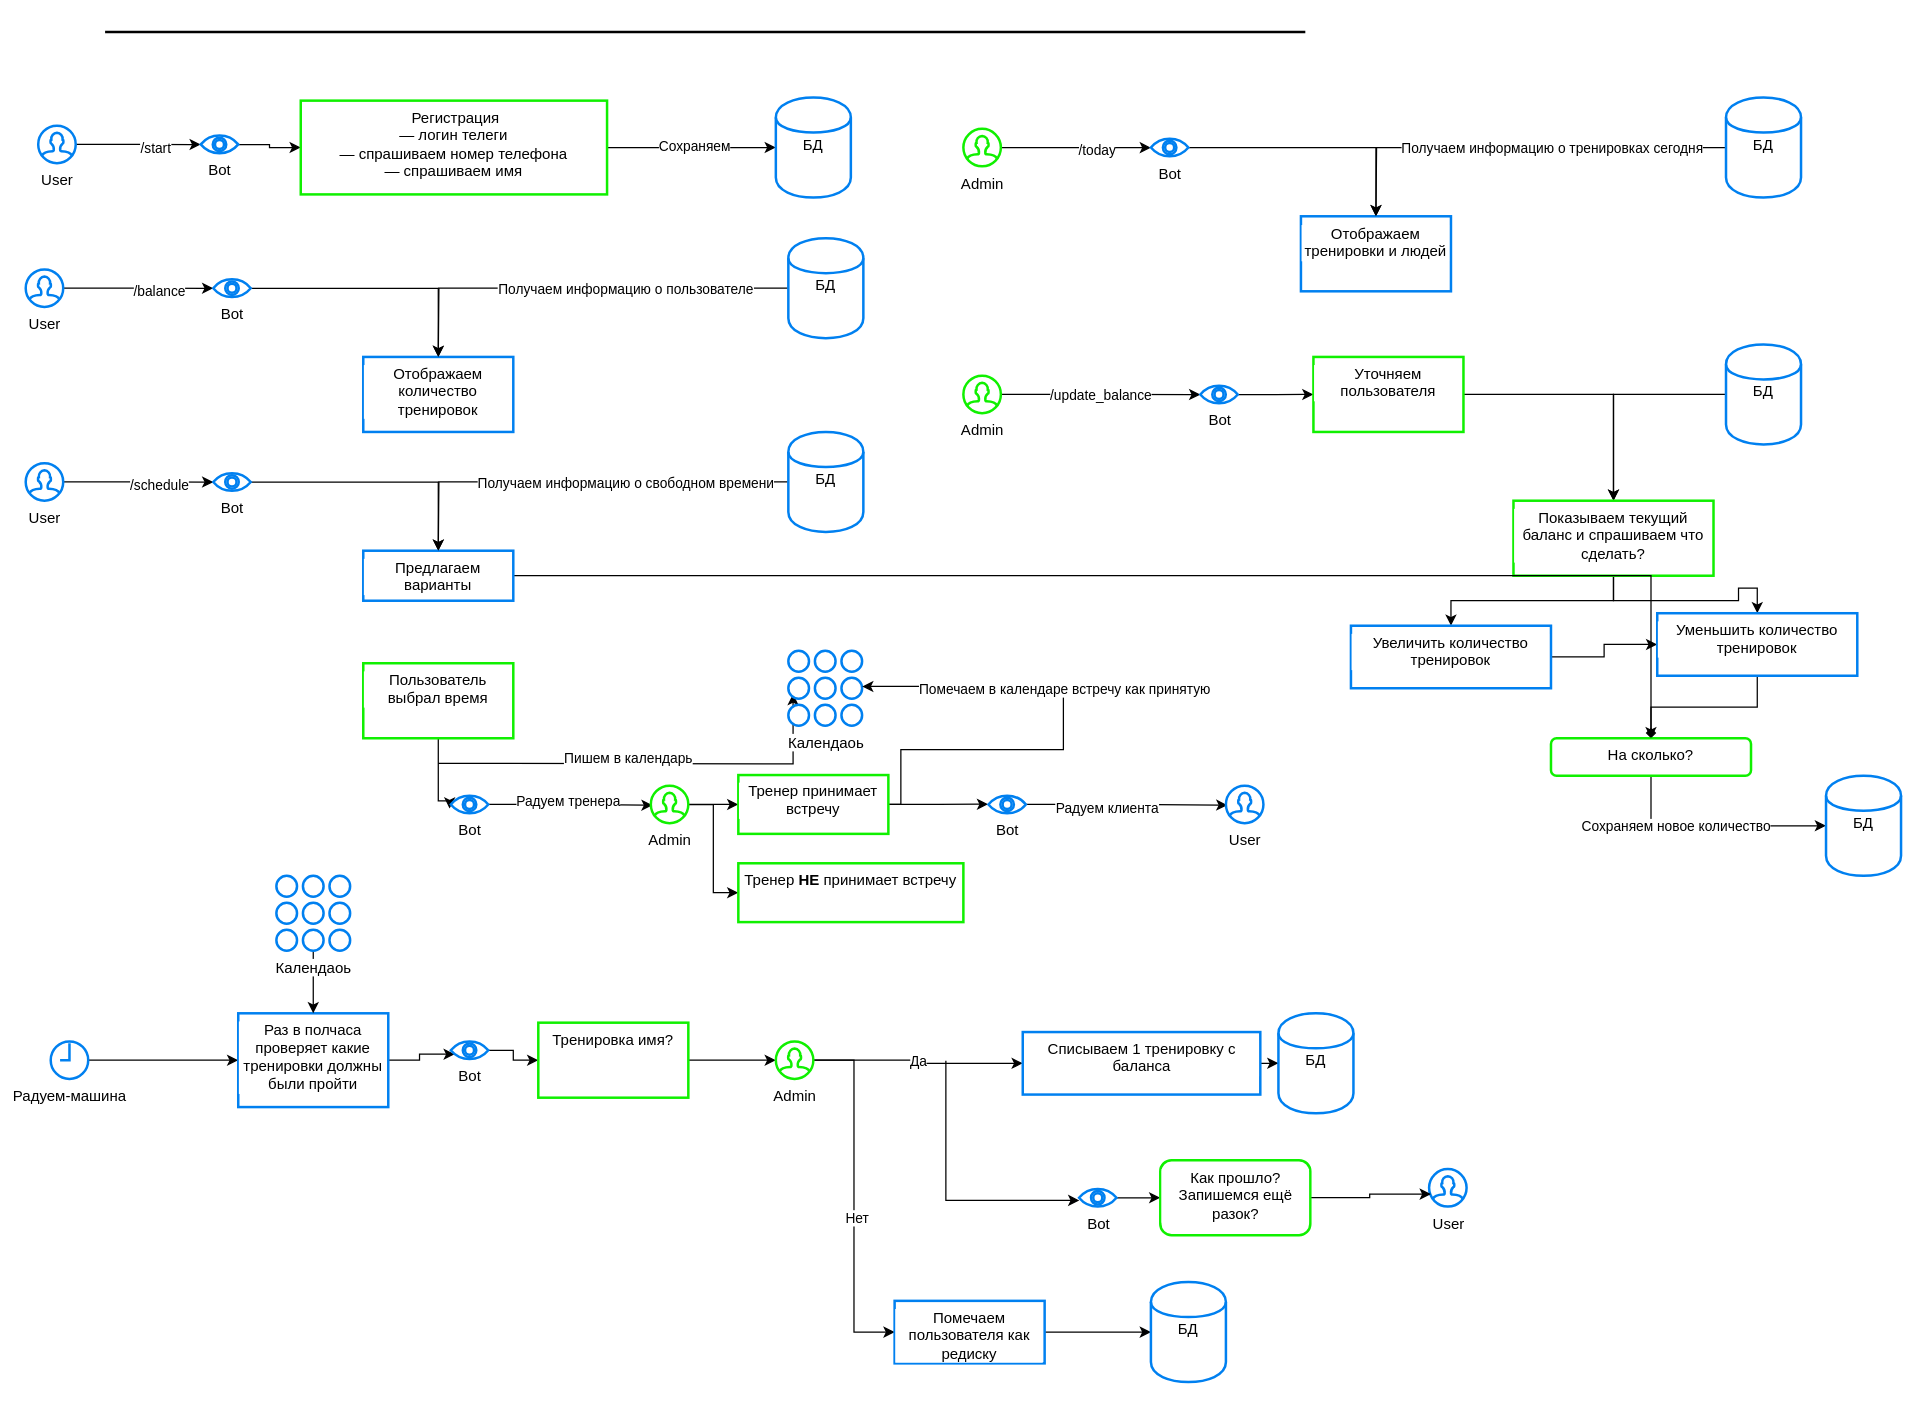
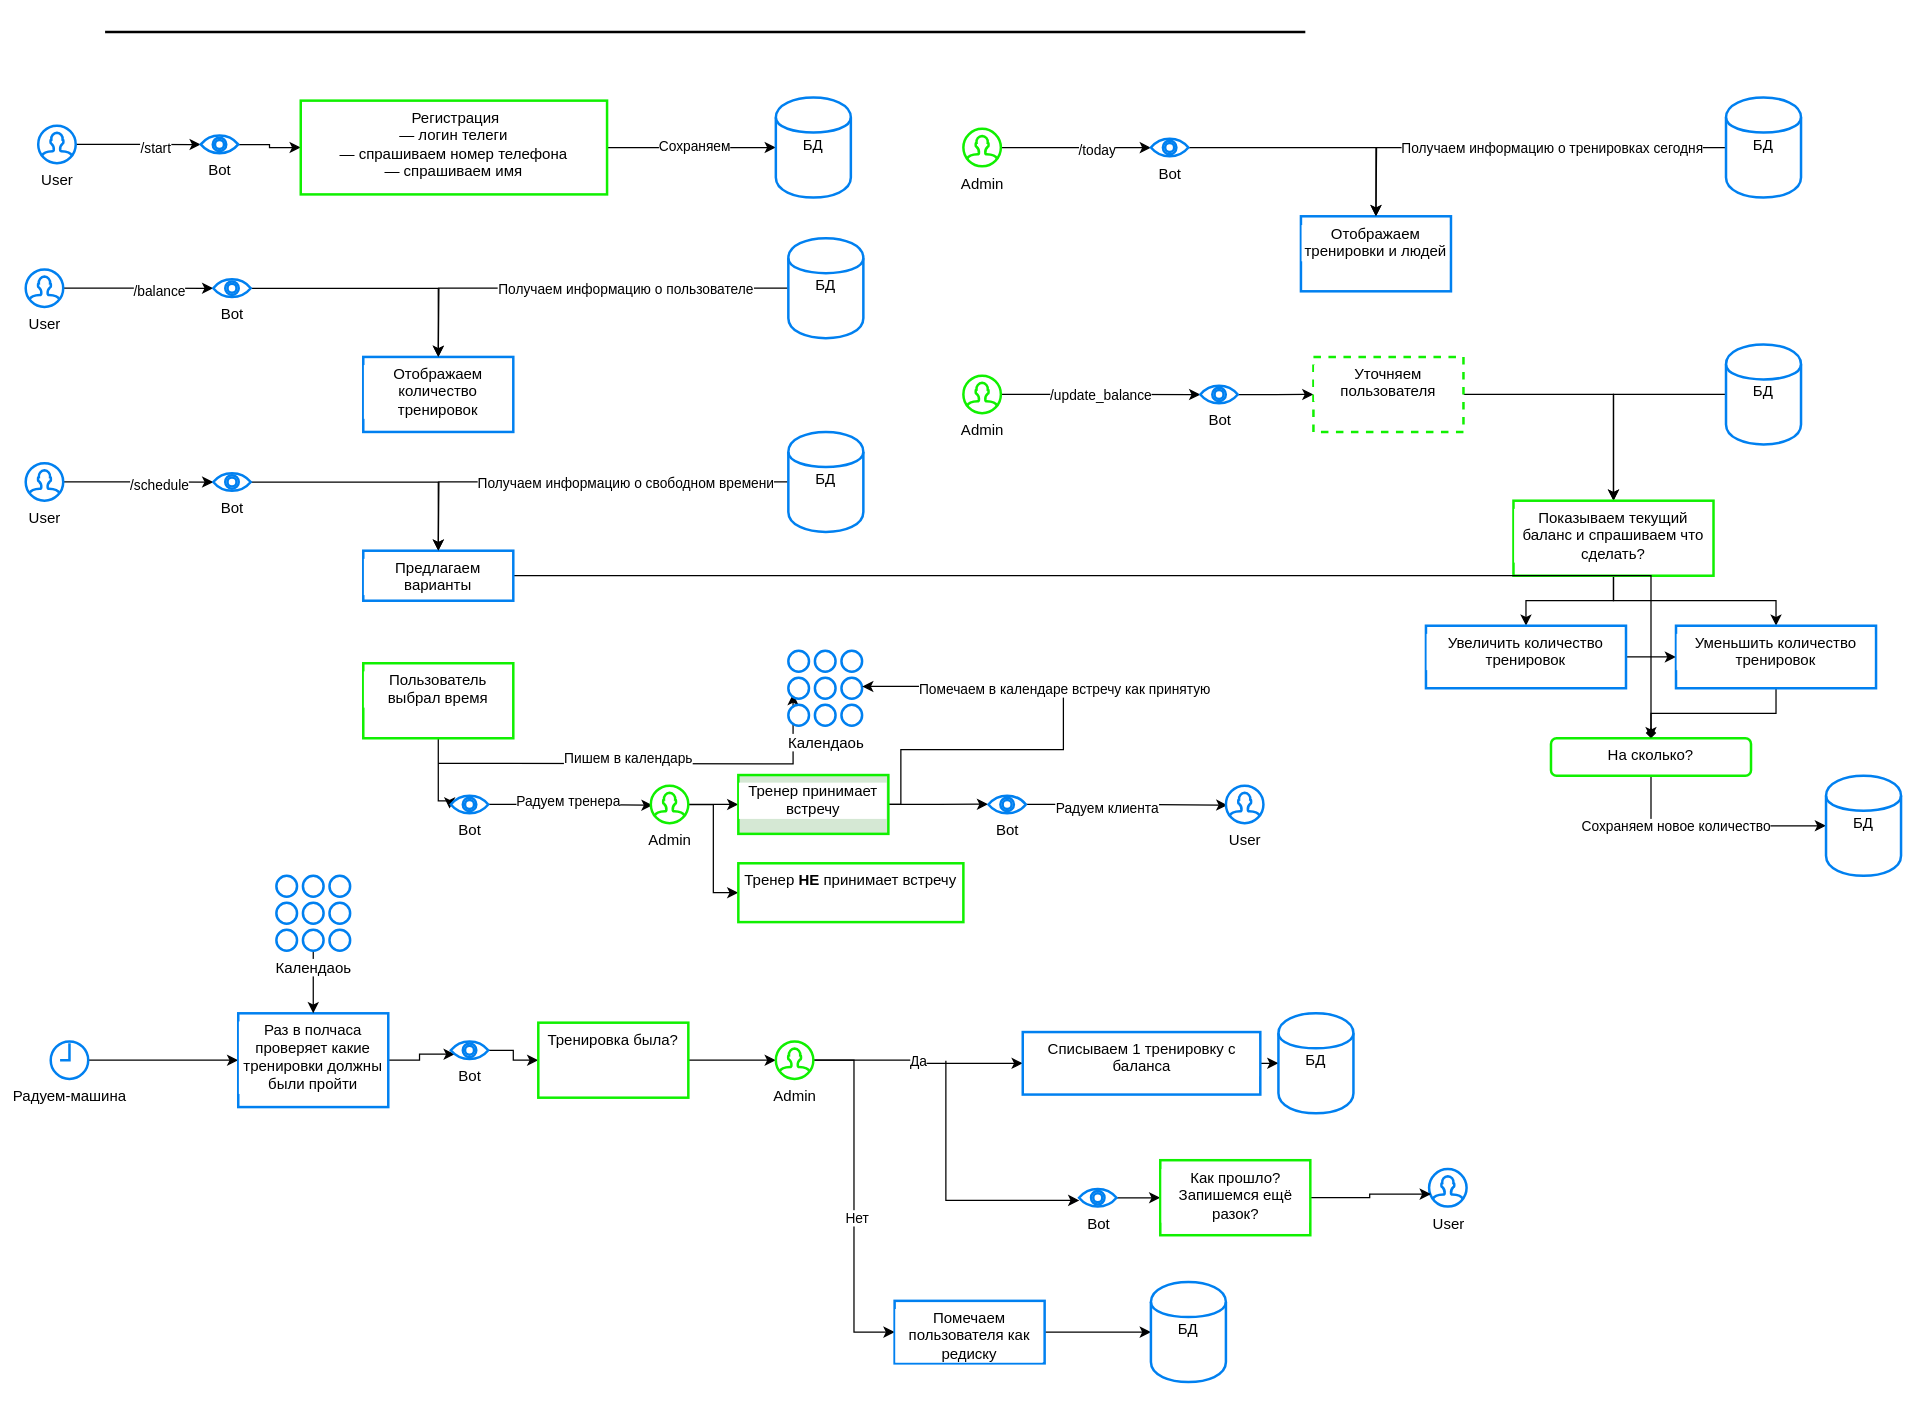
node "Уточняем пользователя": style solid -> dashed
node "Уменьшить количество тренировок": moved (1757, 644) -> (1776, 657)
node "Увеличить количество тренировок": moved (1451, 657) -> (1526, 657)
node "Тренер принимает встречу": fillcolor #ffffff -> #d5e8d4
node "Тренировка имя?": label "Тренировка имя?" -> "Тренировка была?"
node "Как прошло? Запишемся ещё разок?": shape rounded rectangle -> rectangle
